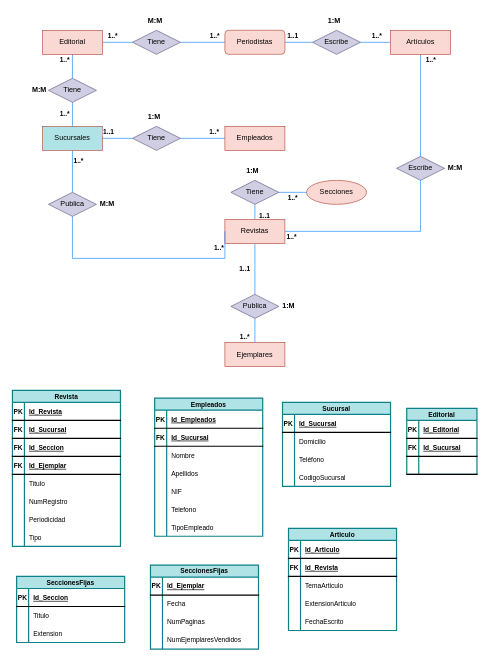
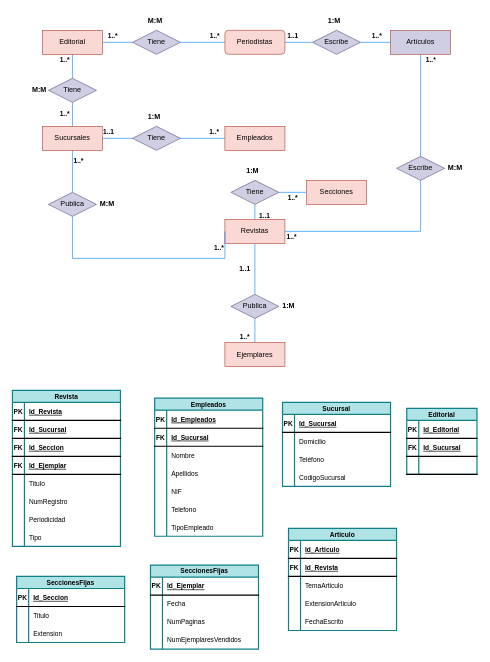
node "Artículos": fillcolor #fad9d5 -> #d0cee2
node "Sucursales": fillcolor #b0e3e6 -> #fad9d5
node "Secciones": shape ellipse -> rectangle
